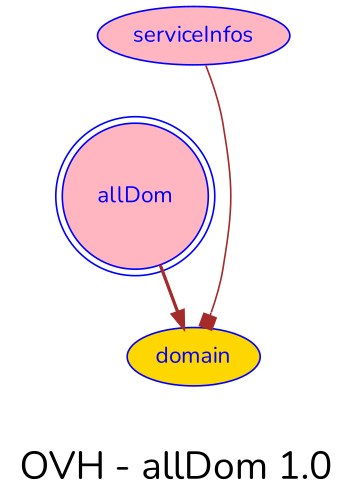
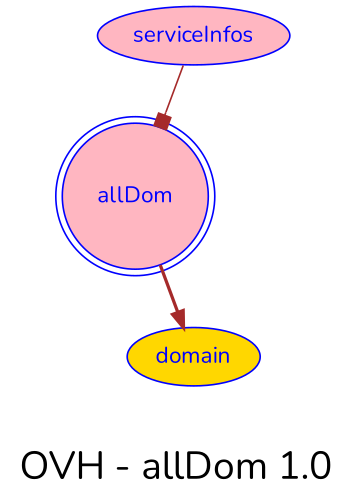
edge "serviceInfos" -> "domain": now "serviceInfos" -> "allDom"
